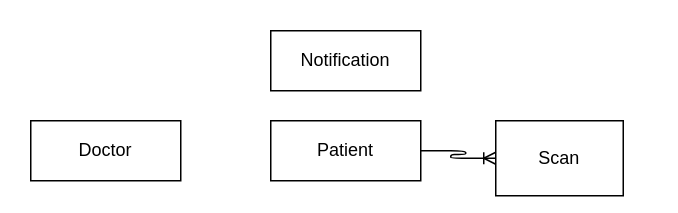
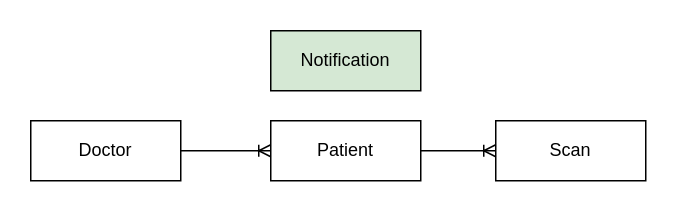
node "Notification": fillcolor #ffffff -> #d5e8d4
edge "Doctor" -> "Patient": added
node "Scan": size 128x75 -> 150x60
